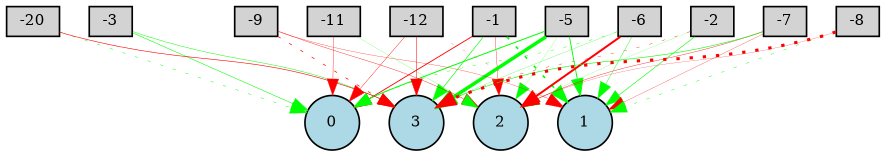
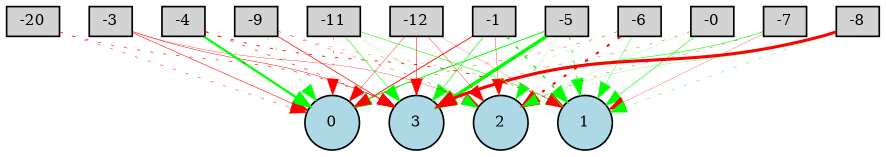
node "-4": added
node "-2": label "-2" -> "-0"
edge "-11" -> "0": style solid -> dotted
edge "-5" -> "1": style solid -> dotted
edge "-20" -> "3": style solid -> dotted
edge "-3" -> "2": added
edge "-8" -> "3": style dotted -> solid
edge "-3" -> "3": color green -> red
edge "-9" -> "0": added
edge "-9" -> "2": style solid -> dotted
edge "-9" -> "1": style solid -> dotted
edge "-6" -> "0": color green -> red
edge "-7" -> "2": style solid -> dotted
edge "-8" -> "2": color red -> green
edge "-9" -> "3": style dotted -> solid
edge "-11" -> "3": added
edge "-12" -> "2": added
edge "-11" -> "1": added
edge "-6" -> "3": style solid -> dotted
edge "-6" -> "2": style solid -> dotted
edge "-12" -> "1": style dotted -> solid
edge "-20" -> "0": color green -> red
edge "-3" -> "0": color green -> red
